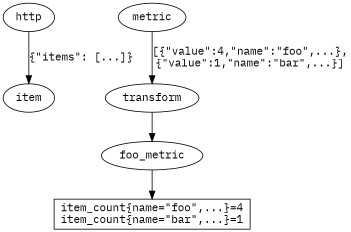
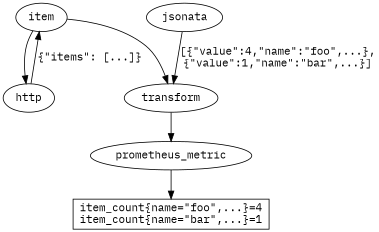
node "metric": label "metric" -> "jsonata"
edge "item" -> "transform": added
edge "item" -> "http": added
node "foo_metric": label "foo_metric" -> "prometheus_metric"
